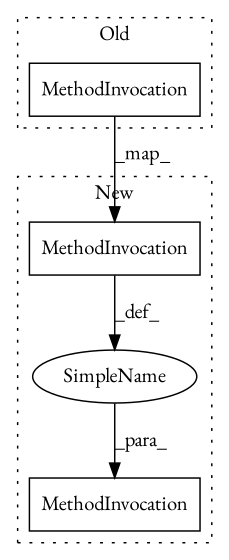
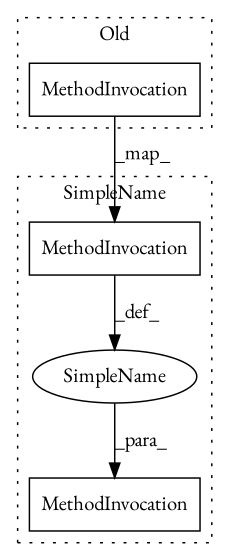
cluster "New": label "New" -> "SimpleName"
